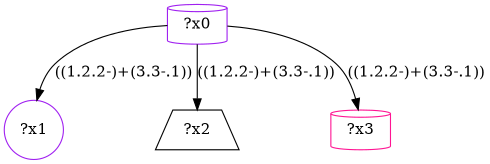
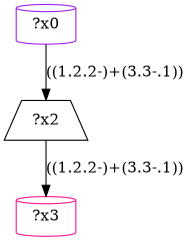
edge "?x0" -> "?x3": now "?x2" -> "?x3"
node "?x1": removed
